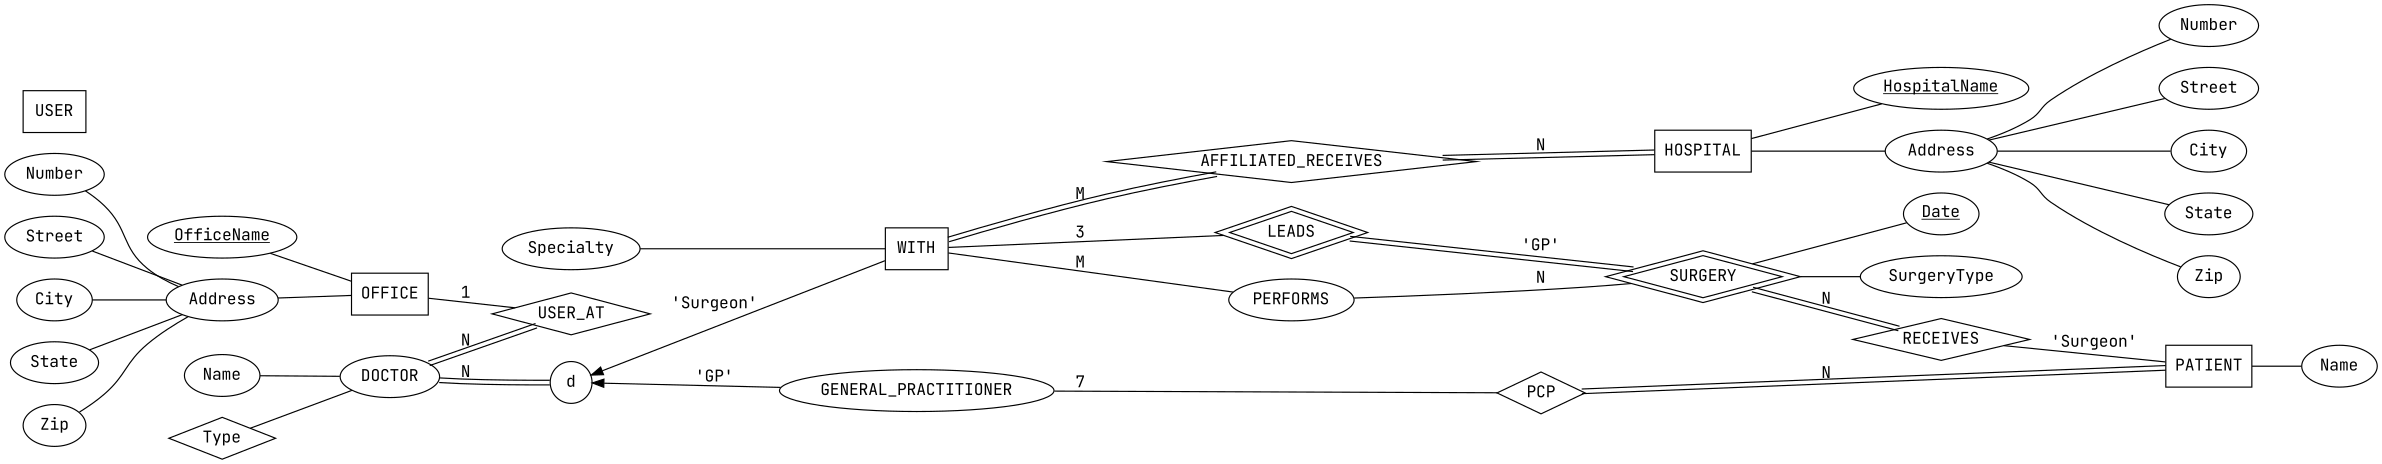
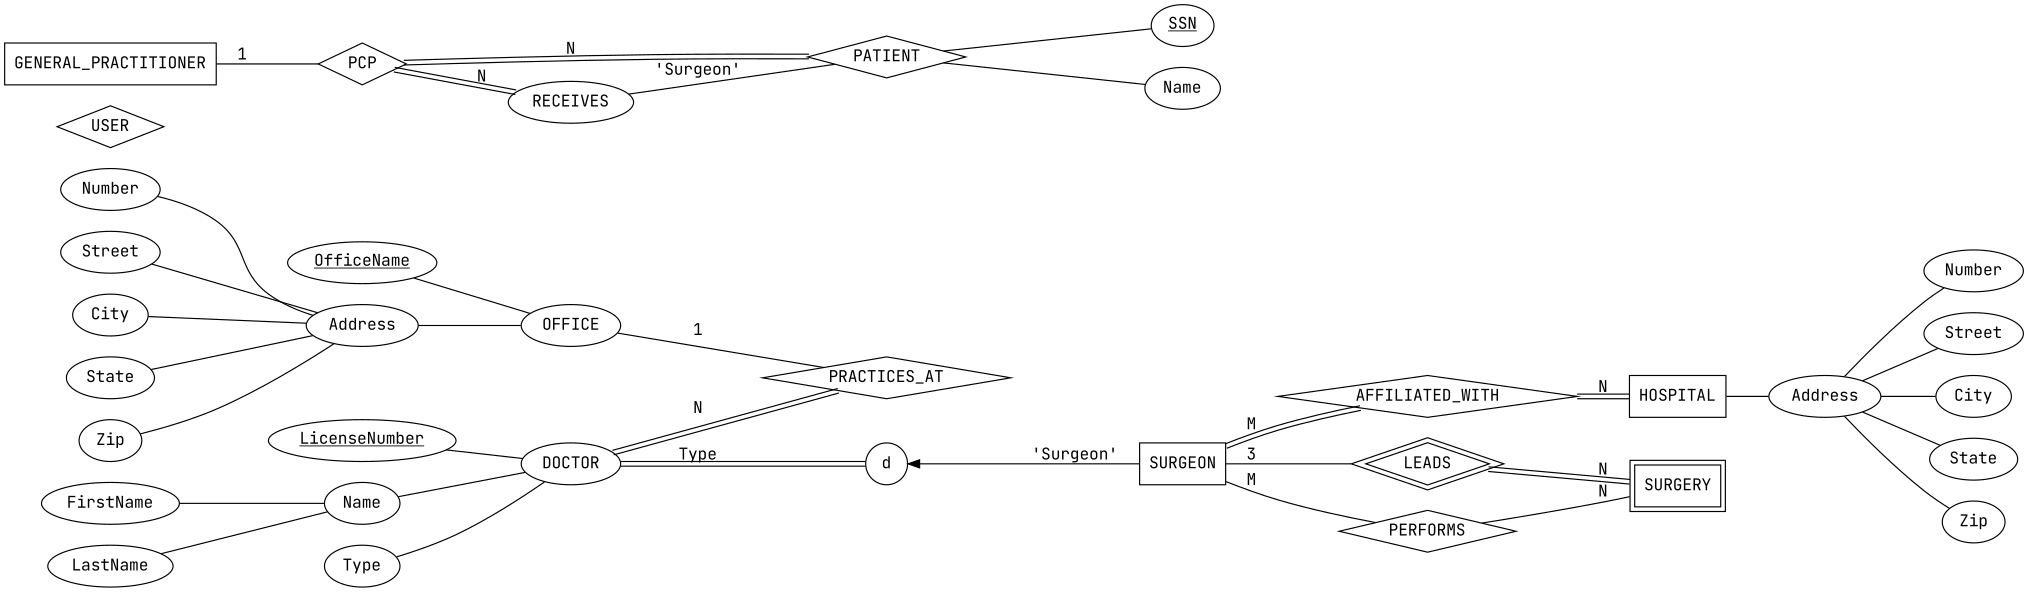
node "SSN": added
node "HospitalName": removed
node "USER": shape box -> diamond
node "AFFILIATED_RECEIVES": label "AFFILIATED_RECEIVES" -> "AFFILIATED_WITH"
node "Date": removed
edge "LEADS" -- "SURGERY": label "'GP'" -> "N"
node "Specialty": removed
node "WITH": label "WITH" -> "SURGEON"
node "SURGERY": shape diamond -> box
node "SurgeryType": removed
node "OFFICE": shape box -> ellipse
node "PERFORMS": shape ellipse -> diamond
edge "SURGERY" -- "RECEIVES": now "PCP" -- "RECEIVES"
node "USER_AT": label "USER_AT" -> "PRACTICES_AT"
node "RECEIVES": shape diamond -> ellipse
node "PATIENT": shape box -> diamond
edge "DOCTOR" -- "d": label "N" -> "Type"
edge "GENERAL_PRACTITIONER" -- "PCP": label "7" -> "1"
edge "d" -- "GENERAL_PRACTITIONER": removed, label "'GP'"
node "GENERAL_PRACTITIONER": shape ellipse -> box
node "Type": shape diamond -> ellipse
node "LicenseNumber": added
node "FirstName": added
node "LastName": added
